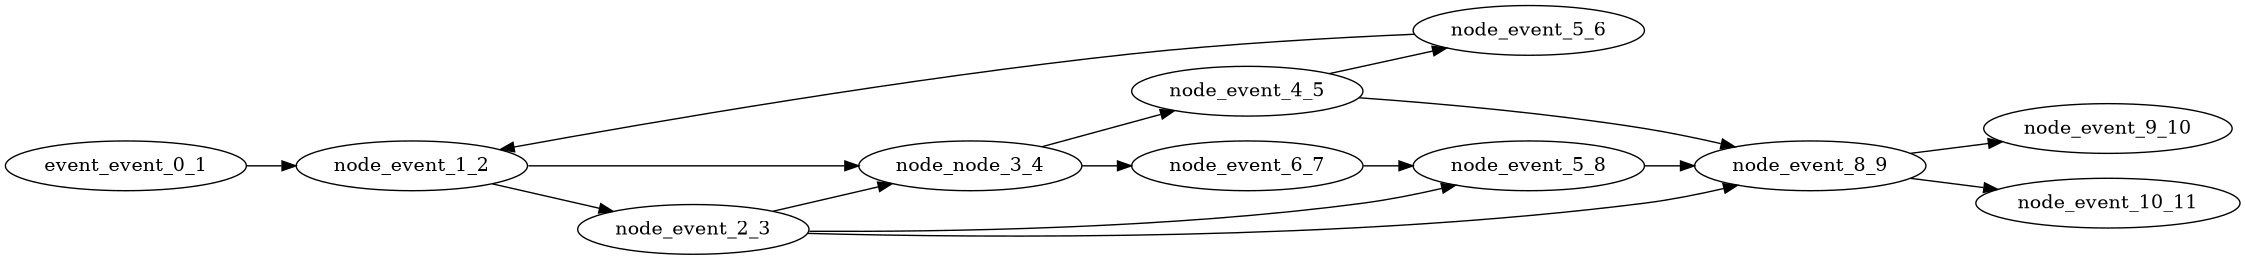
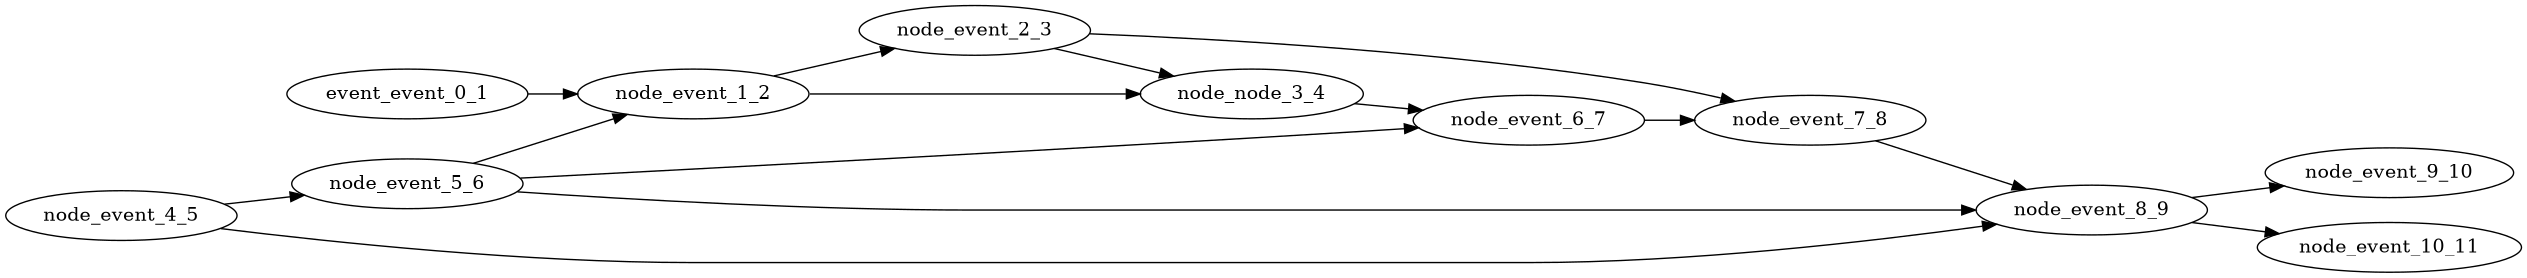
edge "node_node_3_4" -> "node_event_4_5": removed
edge "node_event_5_6" -> "node_event_6_7": added
node "node_event_5_8": label "node_event_5_8" -> "node_event_7_8"
edge "node_event_2_3" -> "node_event_8_9": now "node_event_5_6" -> "node_event_8_9"
